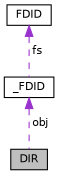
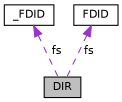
edge "_FDID" -> "FDID": now "DIR" -> "FDID"
edge "DIR" -> "_FDID": label " obj" -> " fs"
